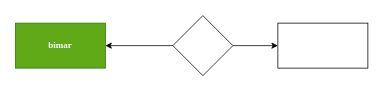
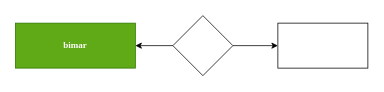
node "bimar": size 90x45 -> 120x45
